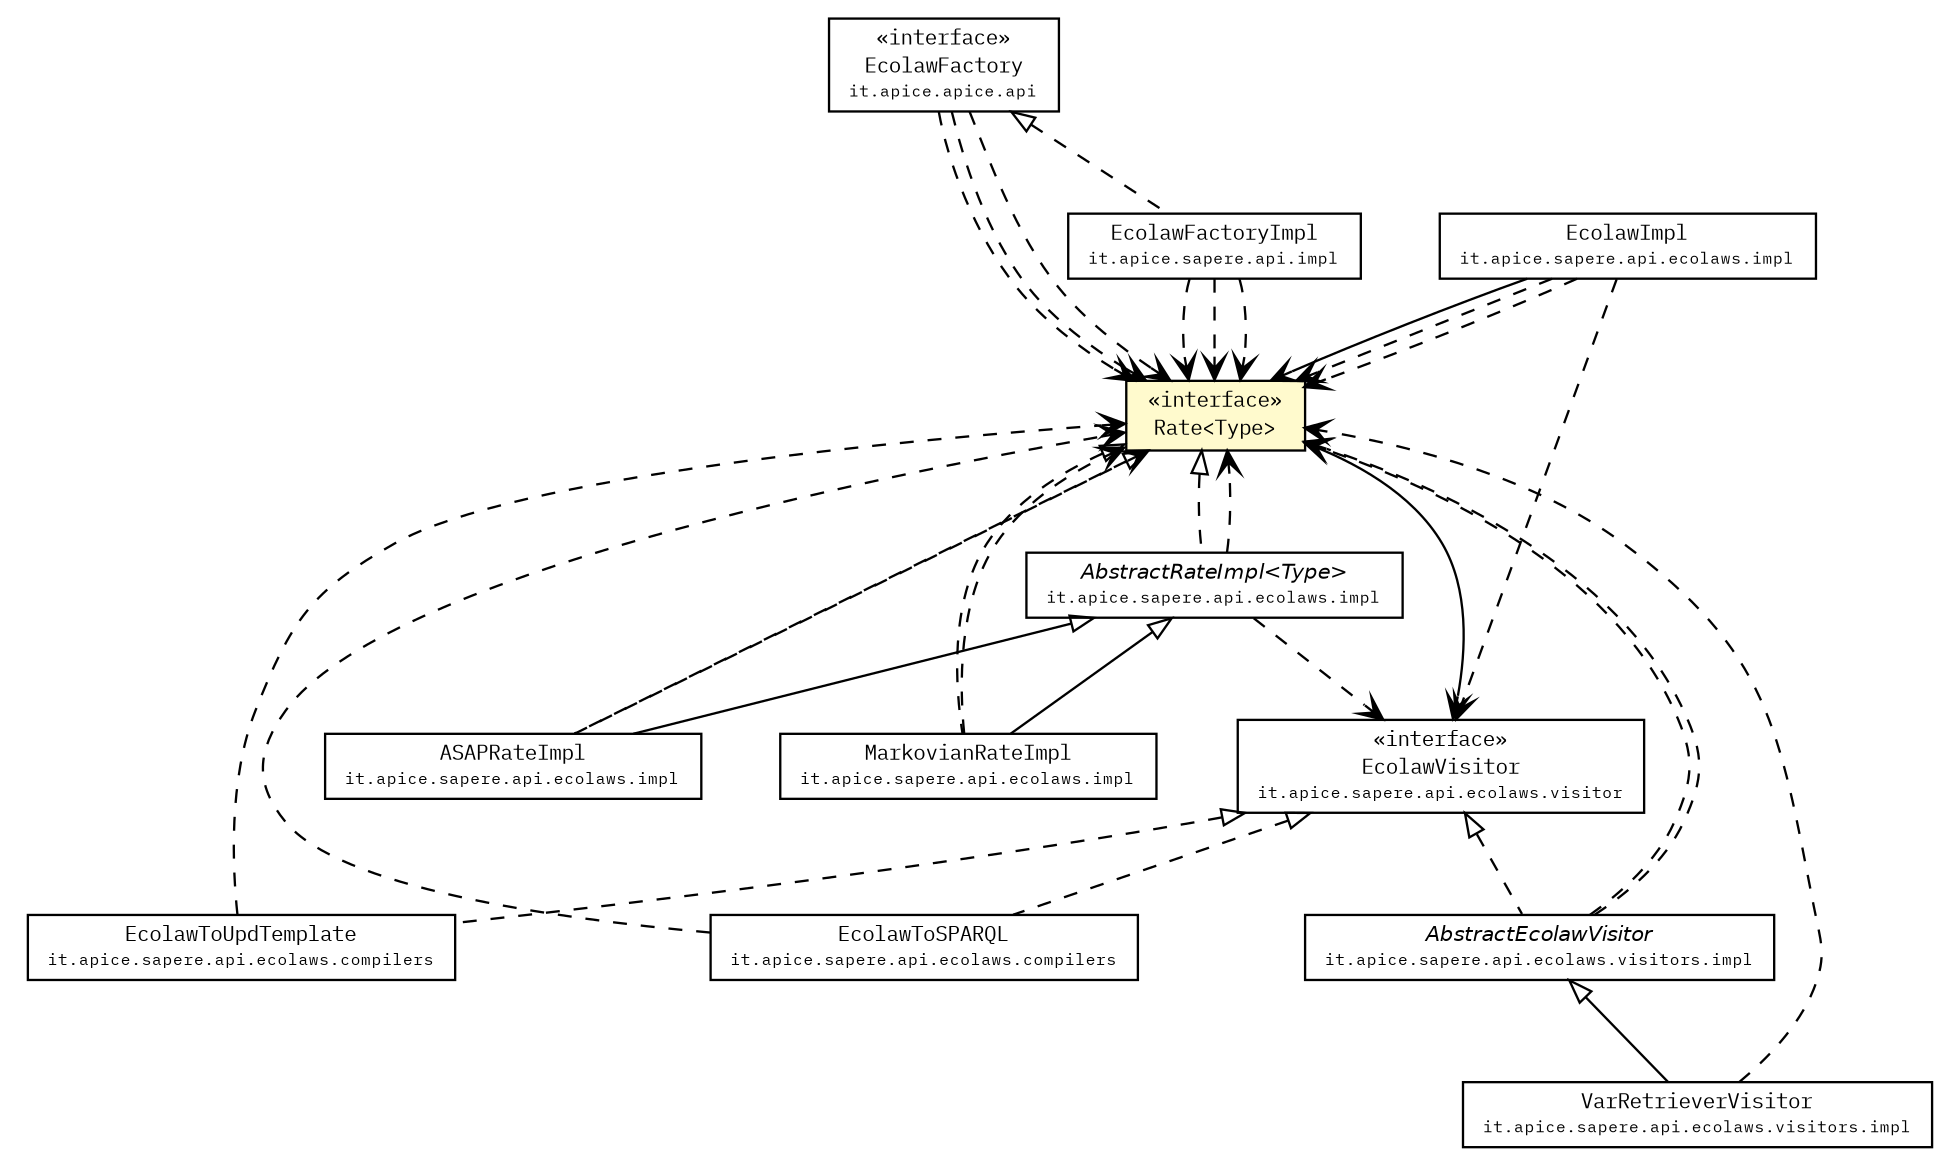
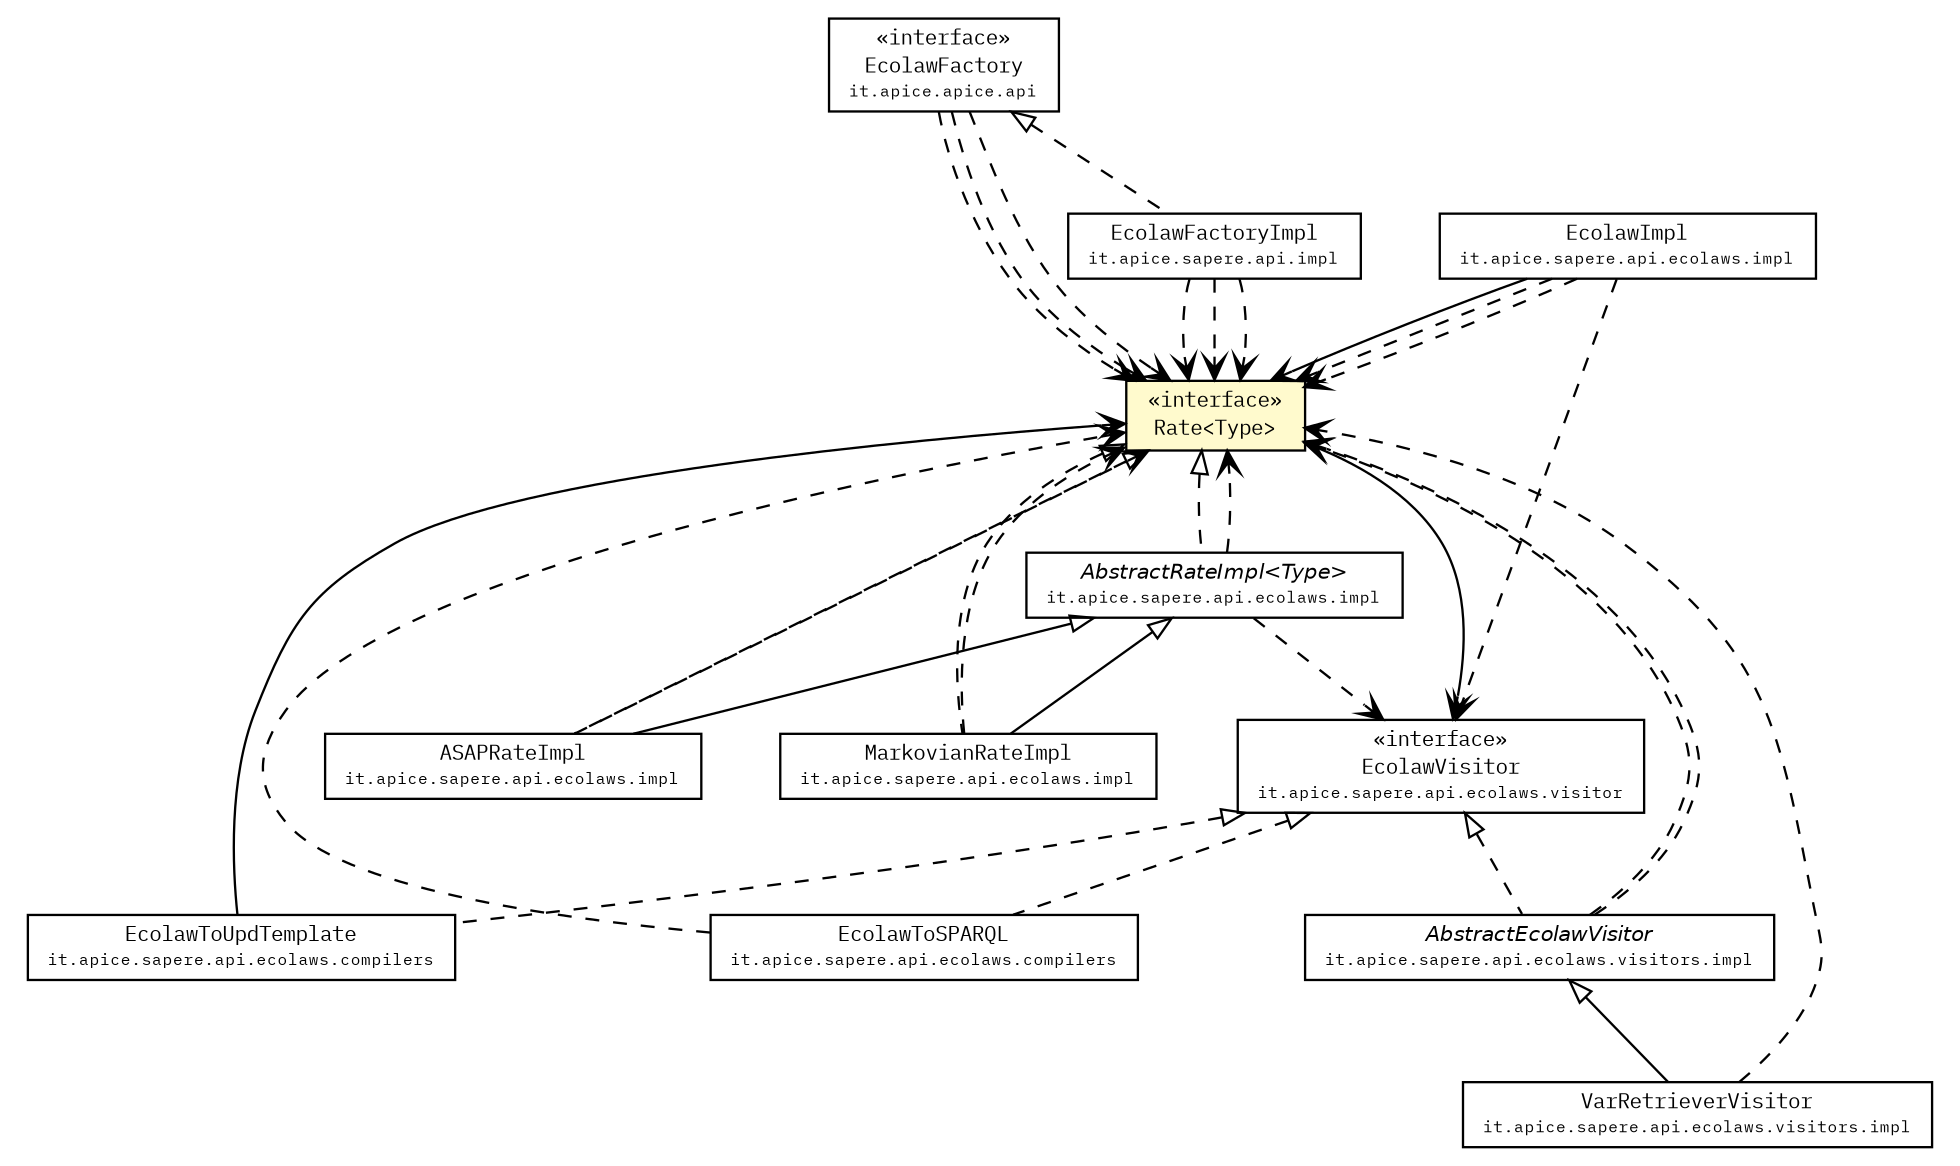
edge "EcolawToUpdTemplate" -> "Rate<Type>": style dashed -> solid
